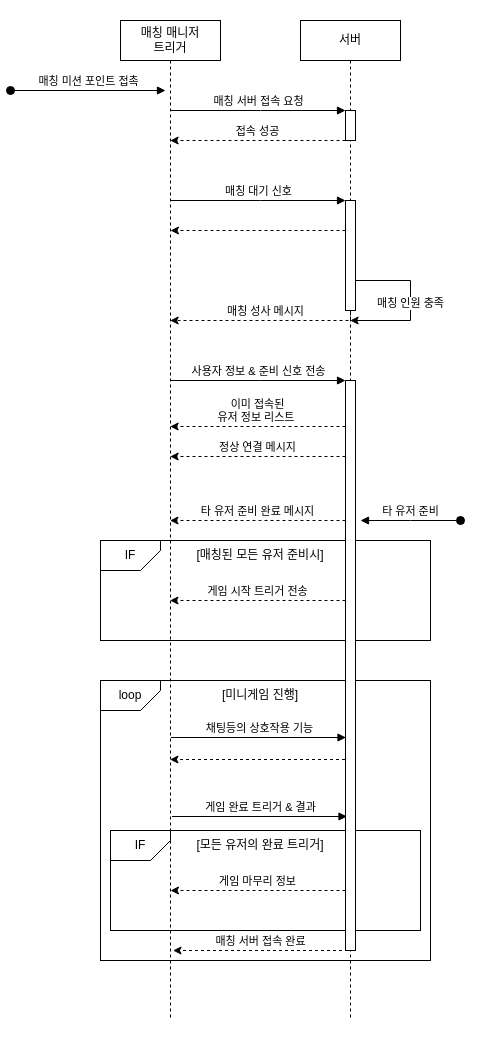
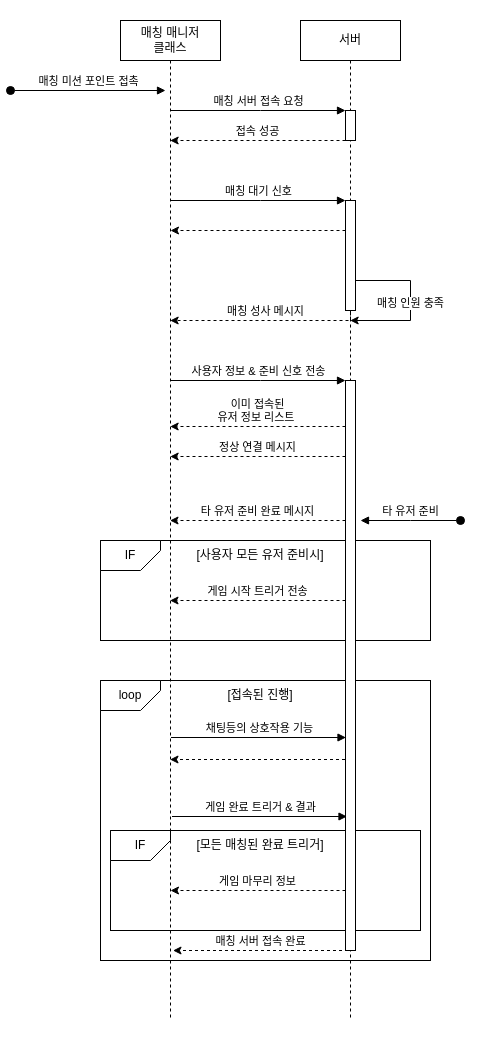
node "매칭 매니저 트리거": label "매칭 매니저 트리거" -> "매칭 매니저 클래스"
node "[매칭된 모든 유저 준비시]": label "[매칭된 모든 유저 준비시]" -> "[사용자 모든 유저 준비시]"
node "[미니게임 진행]": label "[미니게임 진행]" -> "[접속된 진행]"
node "[모든 유저의 완료 트리거]": label "[모든 유저의 완료 트리거]" -> "[모든 매칭된 완료 트리거]"
